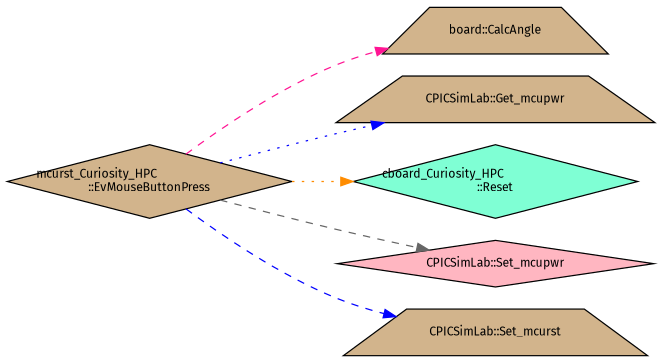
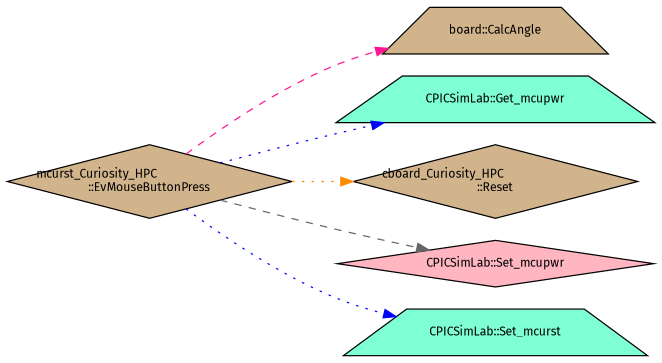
node "CPICSimLab::Get_mcupwr": fillcolor tan -> aquamarine
node "cboard_Curiosity_HPC ::Reset": fillcolor aquamarine -> tan
edge "mcurst_Curiosity_HPC ::EvMouseButtonPress" -> "CPICSimLab::Set_mcurst": style dashed -> dotted
node "CPICSimLab::Set_mcurst": fillcolor tan -> aquamarine
